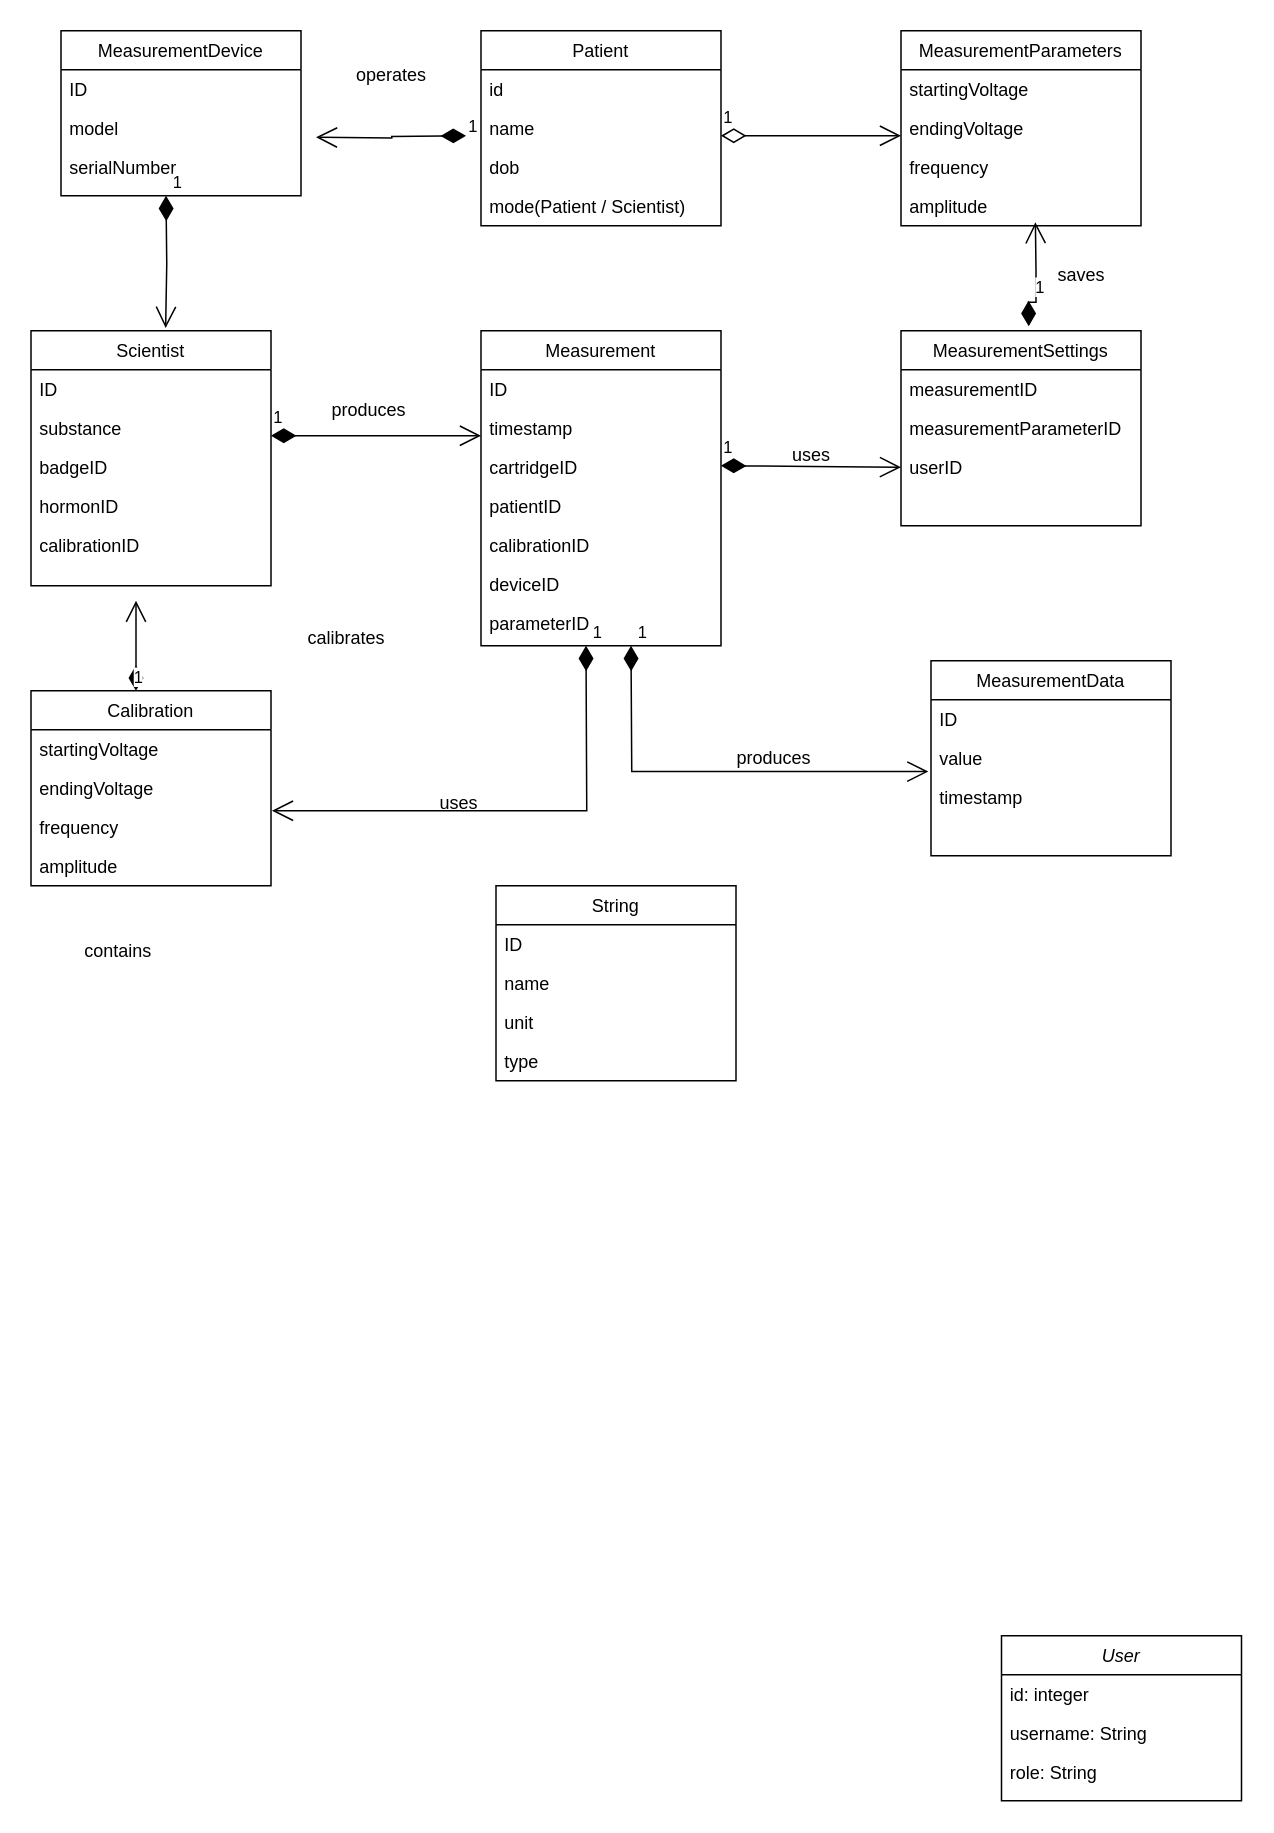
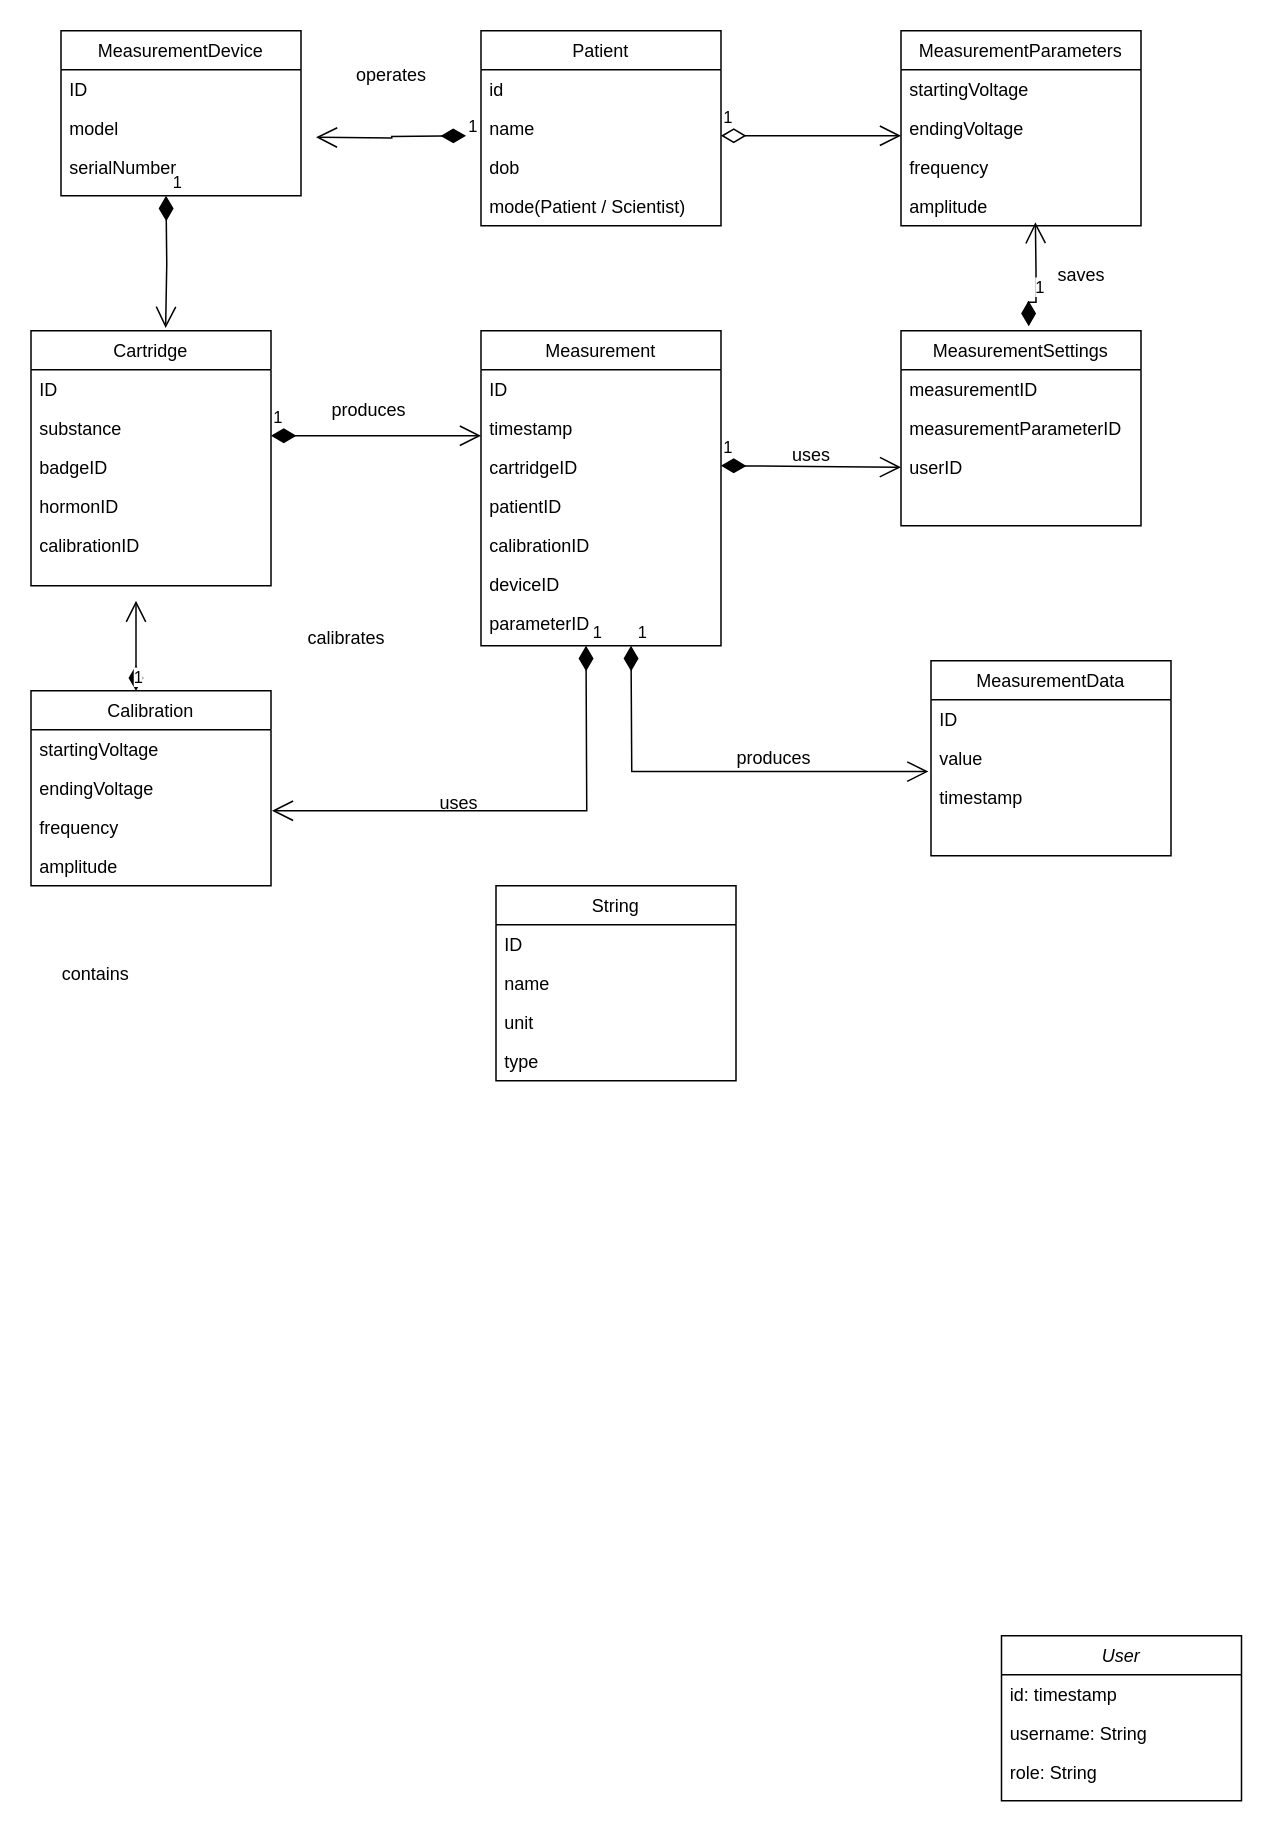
node "Scientist": label "Scientist" -> "Cartridge"
node "contains": moved (121, 950) -> (98, 973)
node "id: integer": label "id: integer" -> "id: timestamp"
